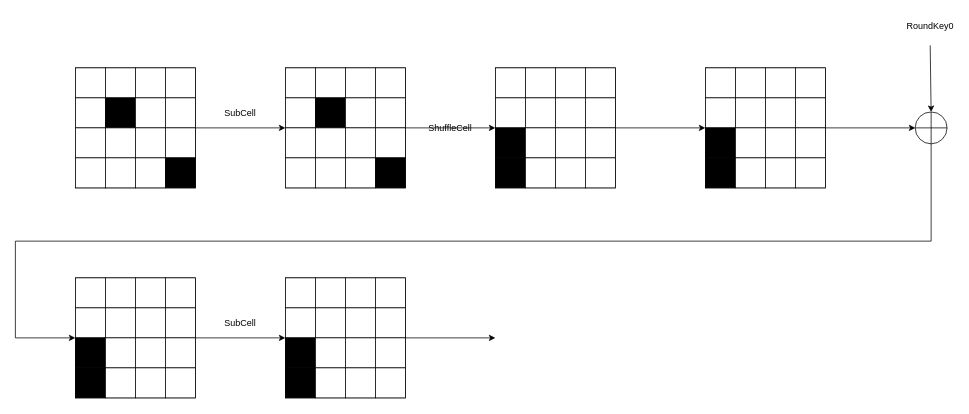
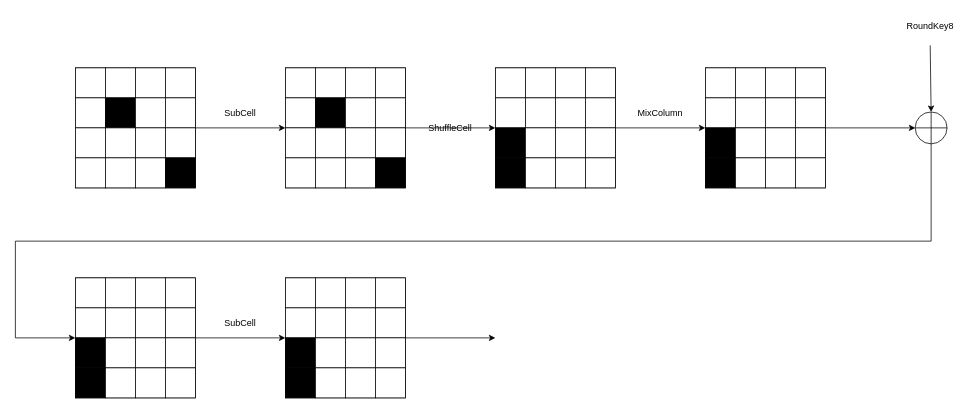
node "RoundKey0": label "RoundKey0" -> "RoundKey8"
node "MixColumn": added
